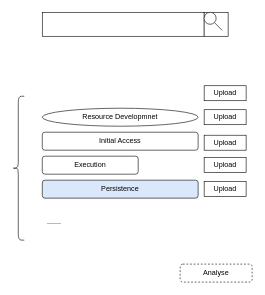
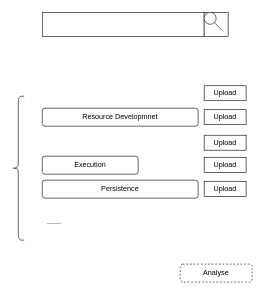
node "Resource Developmnet": shape ellipse -> rounded rectangle
node "Initial Access": removed
node "Persistence": fillcolor #dae8fc -> #ffffff
